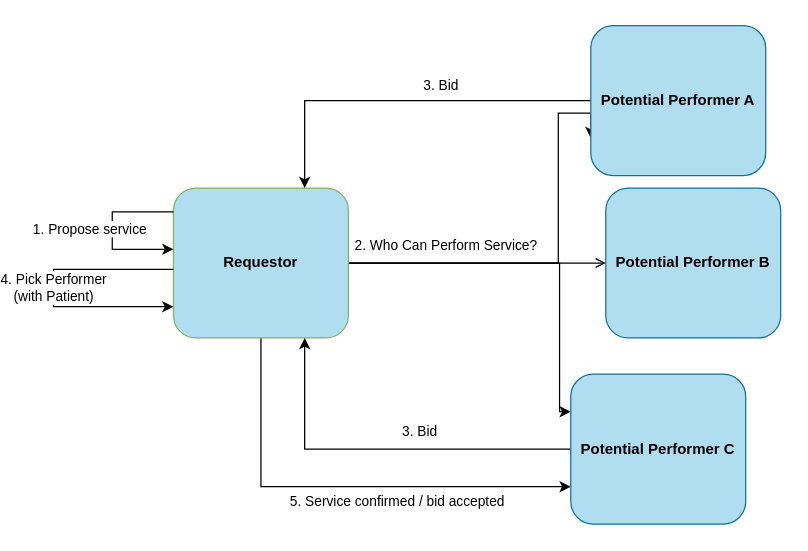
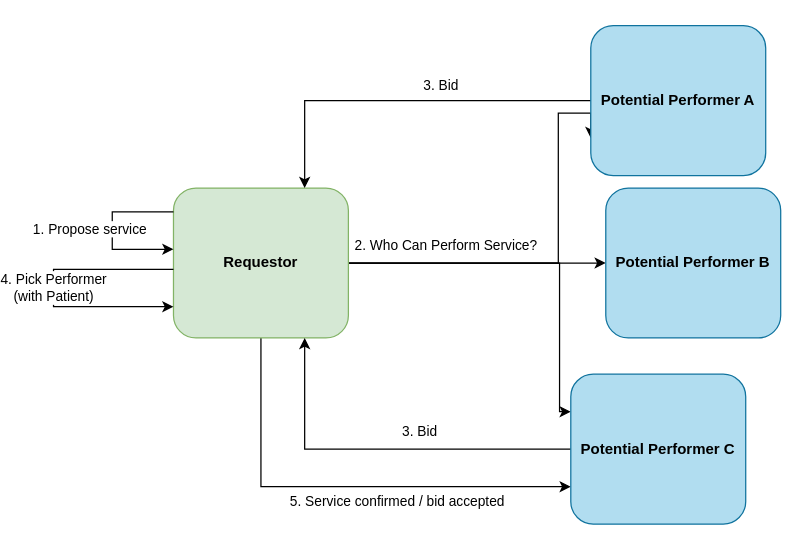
node "Requestor": fillcolor #b1ddf0 -> #d5e8d4
edge "Requestor" -> "Potential Performer B": arrowhead open -> classic
